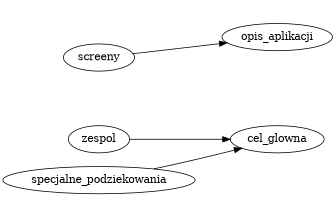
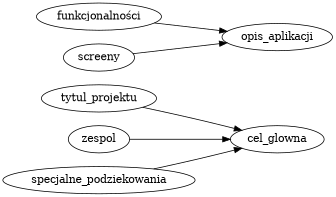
node "funkcjonalności": added
node "tytul_projektu": added
